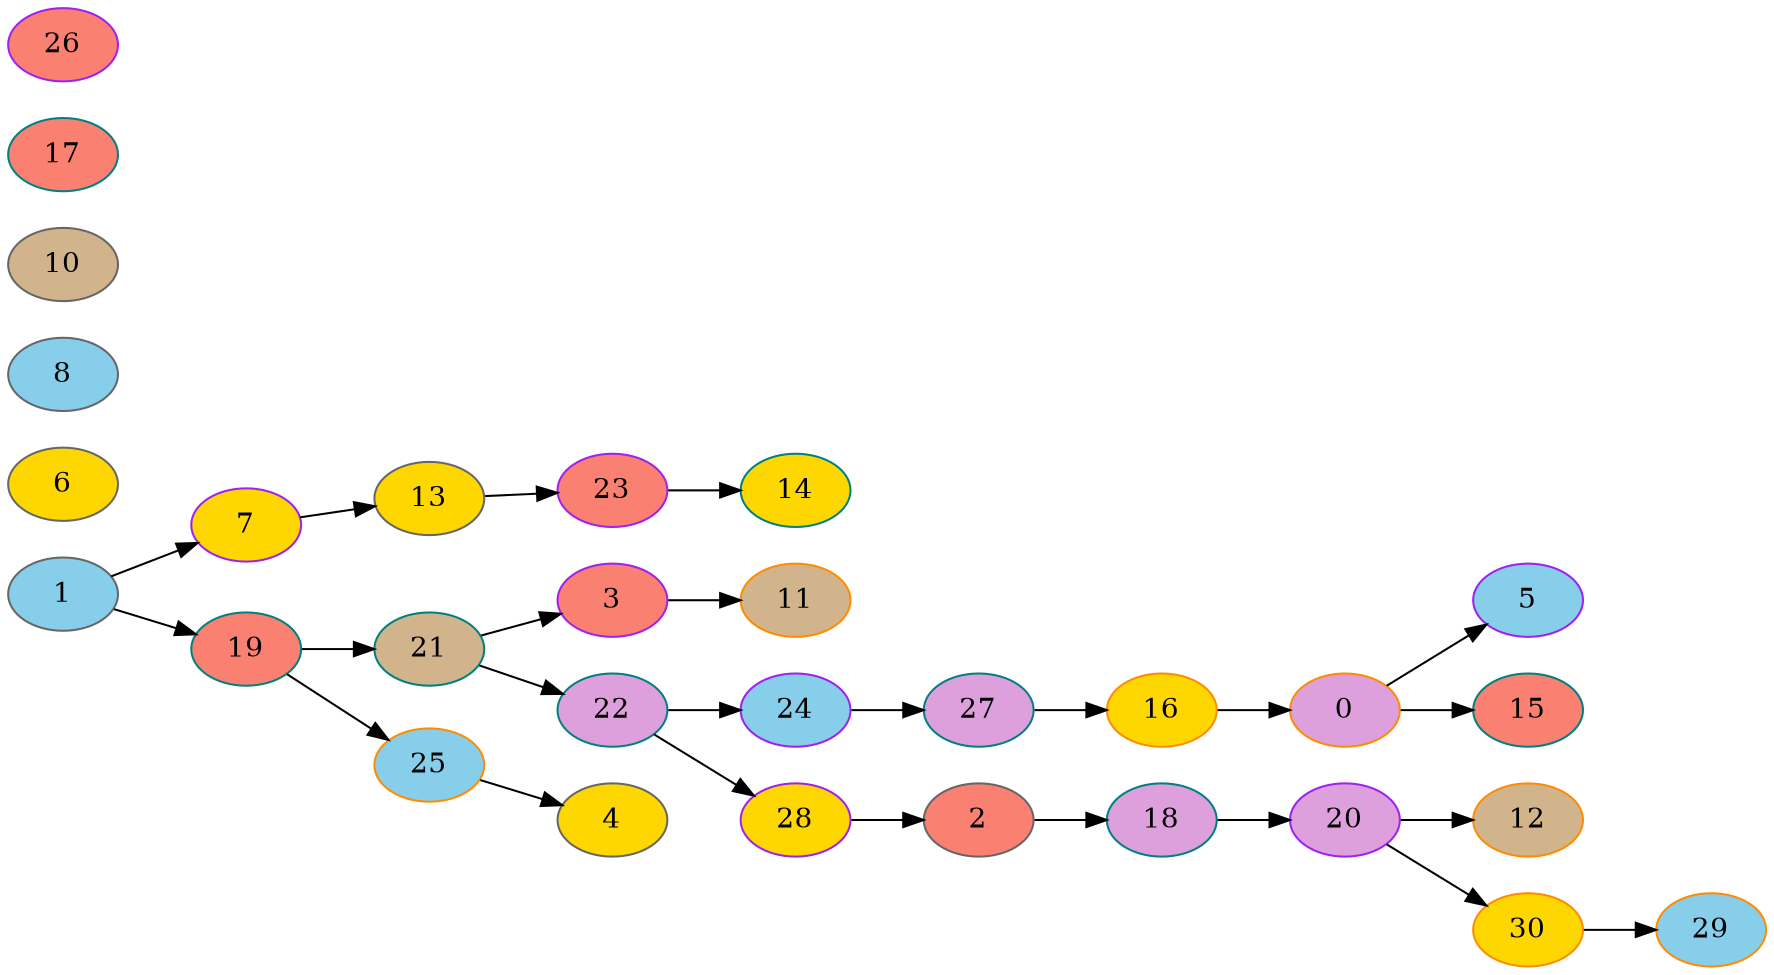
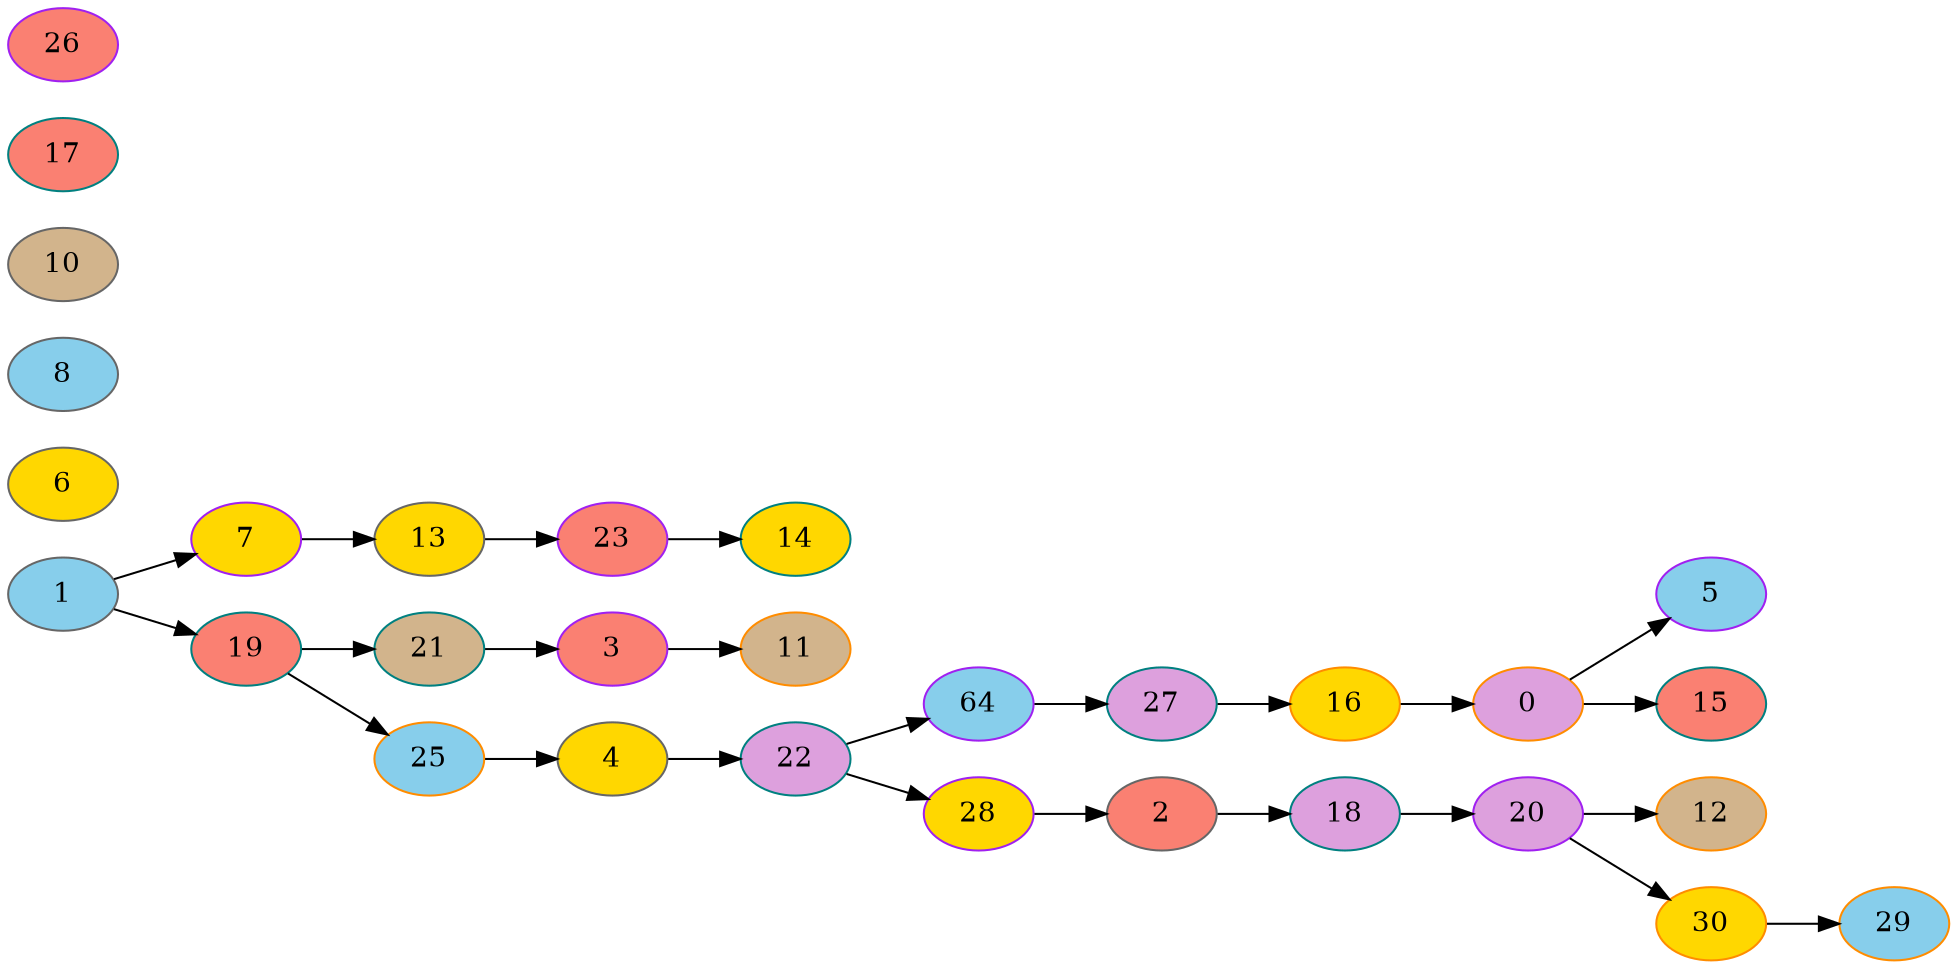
edge "21" -> "22": now "4" -> "22"
node "24": label "24" -> "64"
